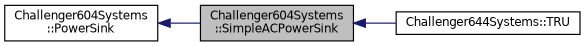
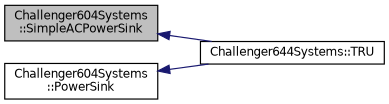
edge "Challenger604Systems ::SimpleACPowerSink" -> "Challenger604Systems ::PowerSink": now "Challenger644Systems::TRU" -> "Challenger604Systems ::PowerSink"
